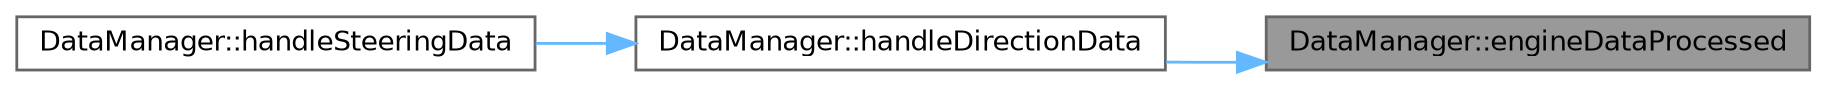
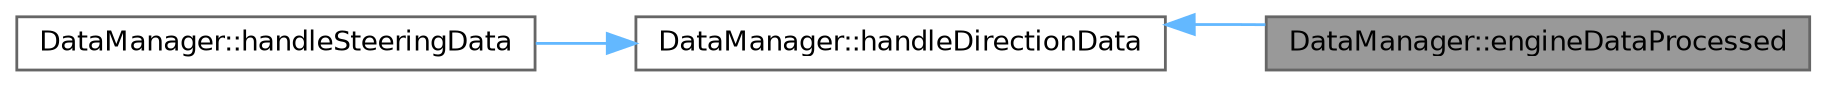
edge "DataManager::handleDirectionData" -> "DataManager::engineDataProcessed": reversed
